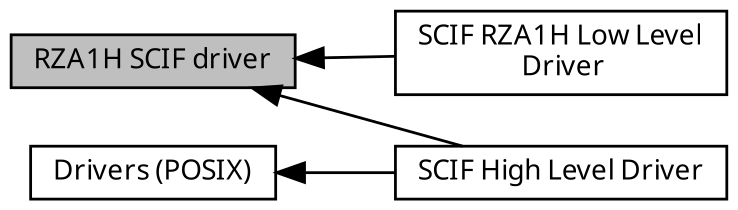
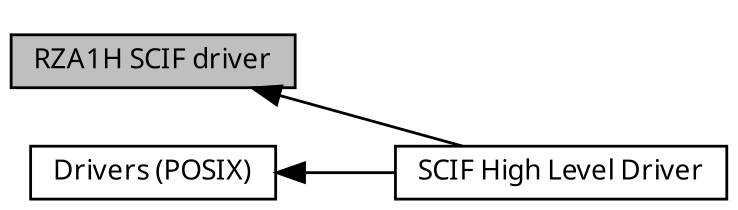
node "SCIF RZA1H Low Level Driver": removed
